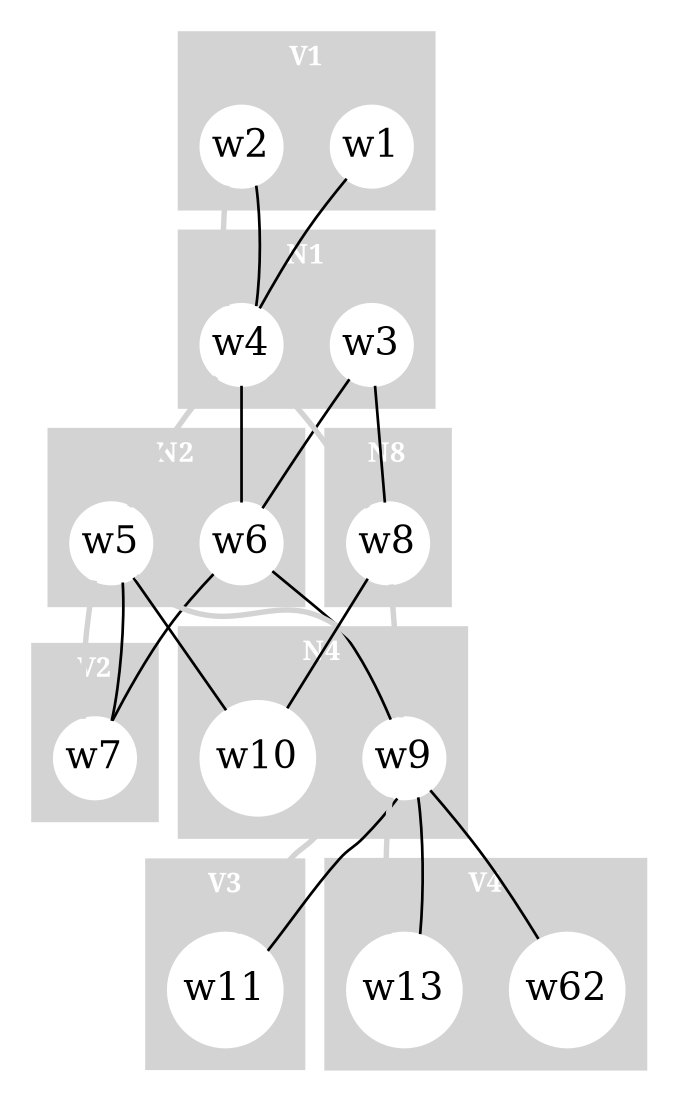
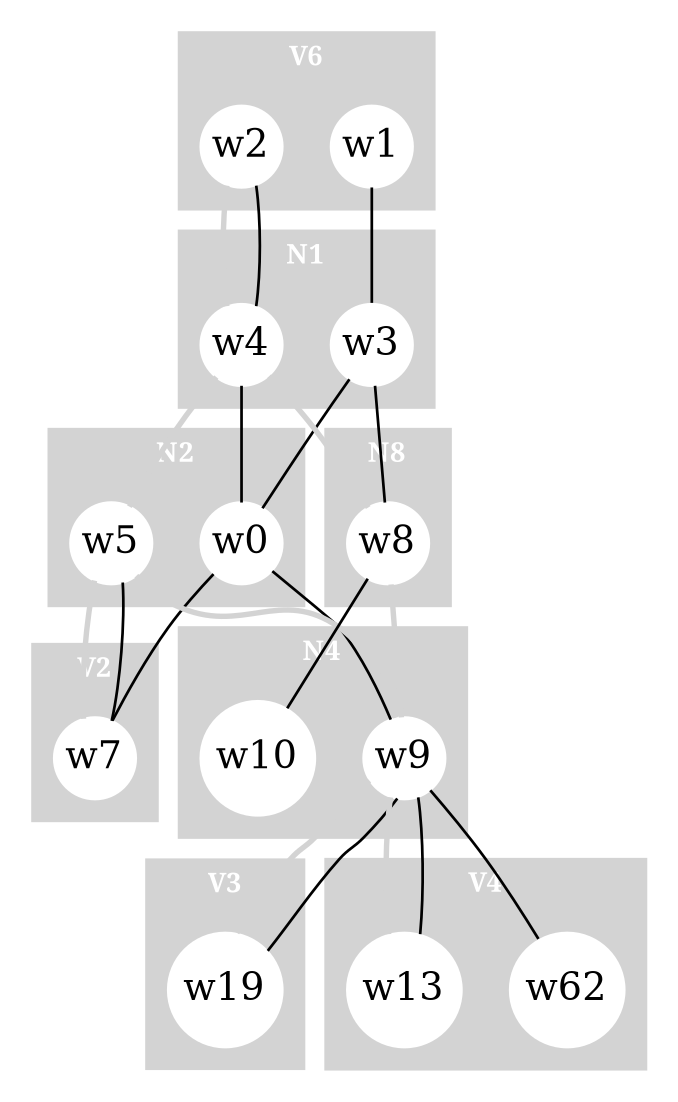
cluster "V1": label "V1" -> "V6"
edge "w1" -- "w4": now "w1" -- "w3"
node "w6": label "w6" -> "w0"
edge "w5" -- "w10": removed
node "w11": label "w11" -> "w19"
